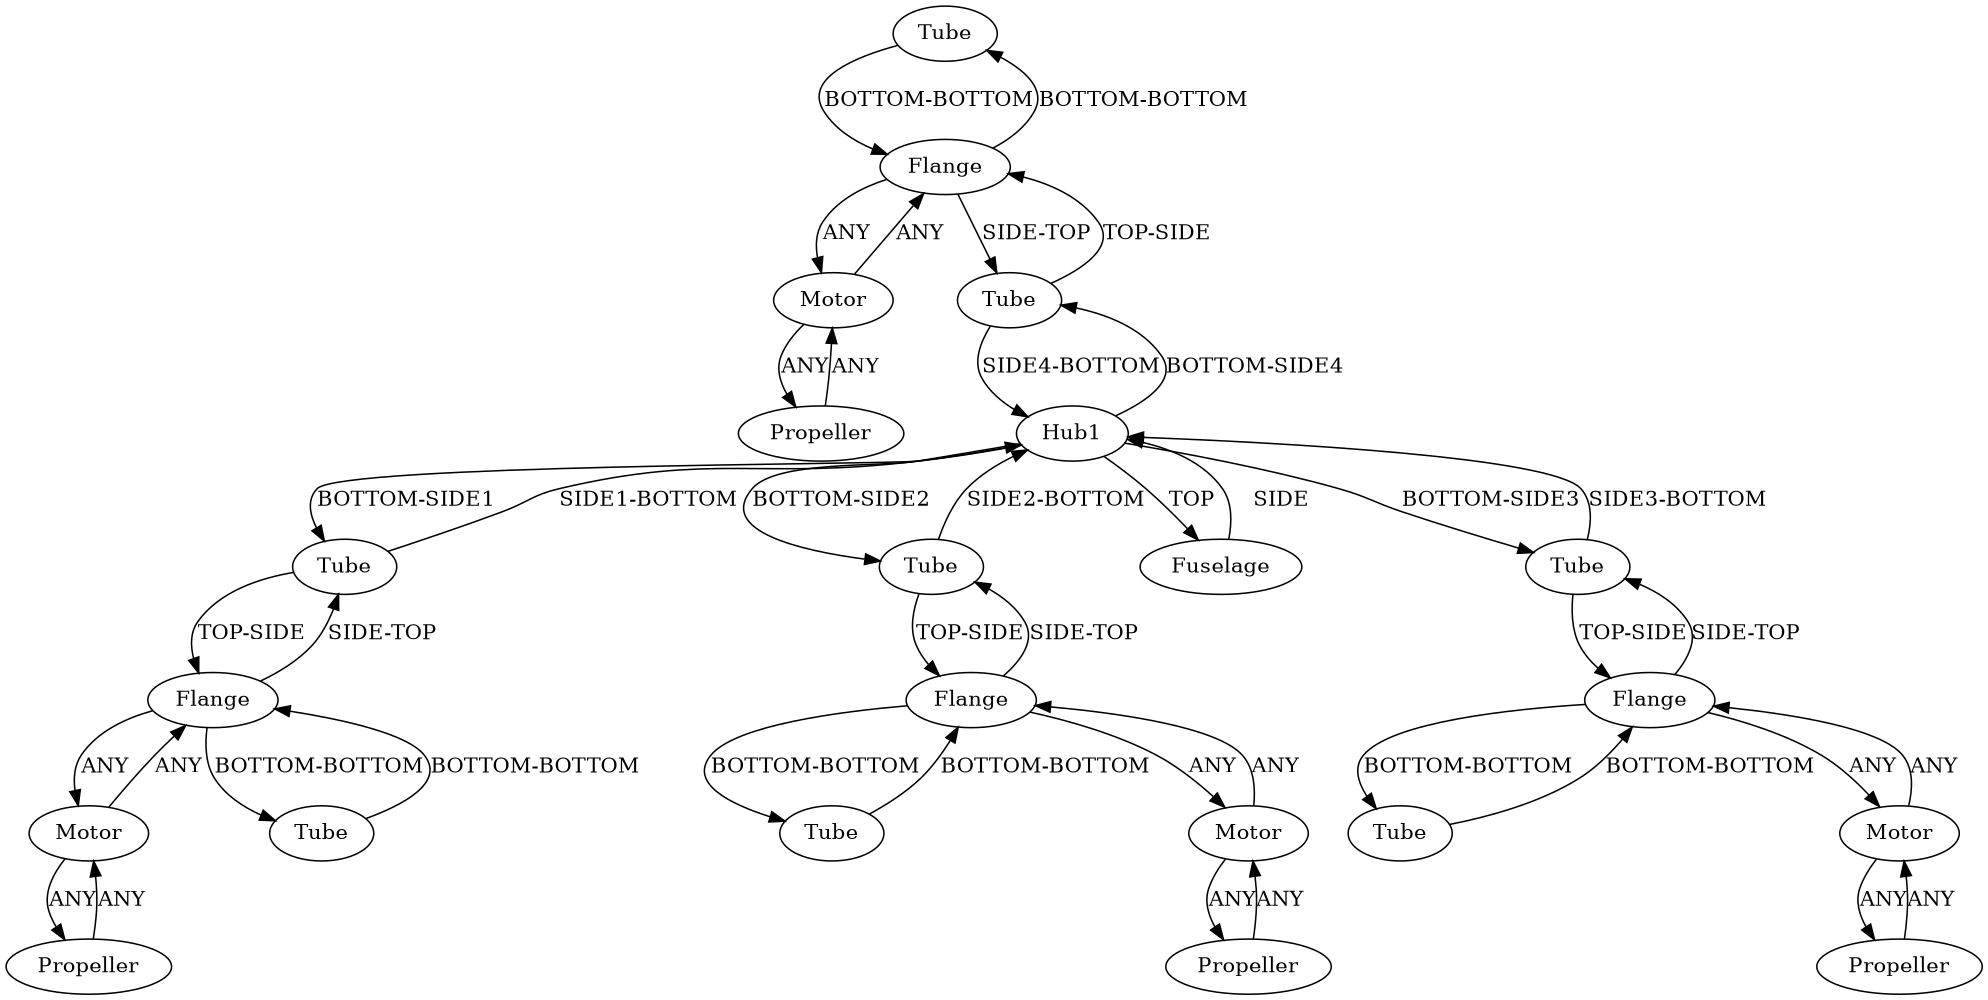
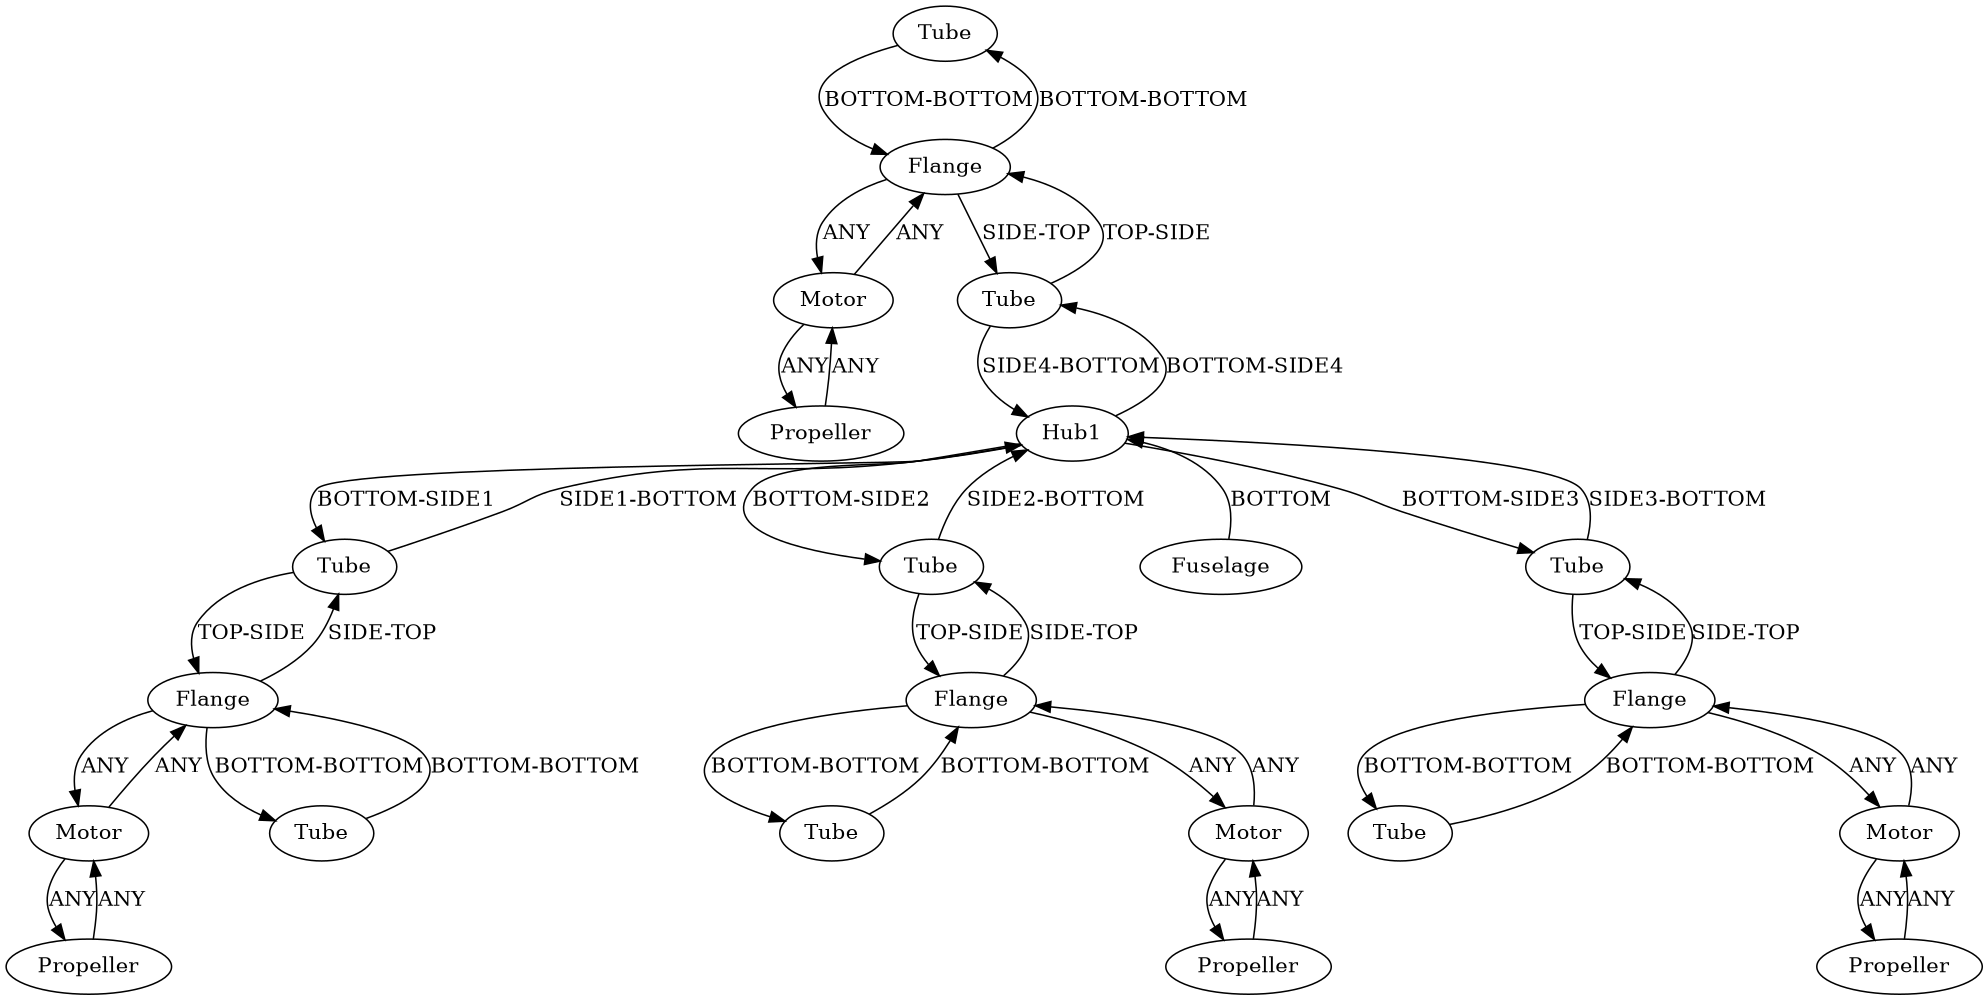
edge "Hub1" -> "Fuselage": removed, label "TOP"
edge "Fuselage" -> "Hub1": label "SIDE" -> "BOTTOM"
